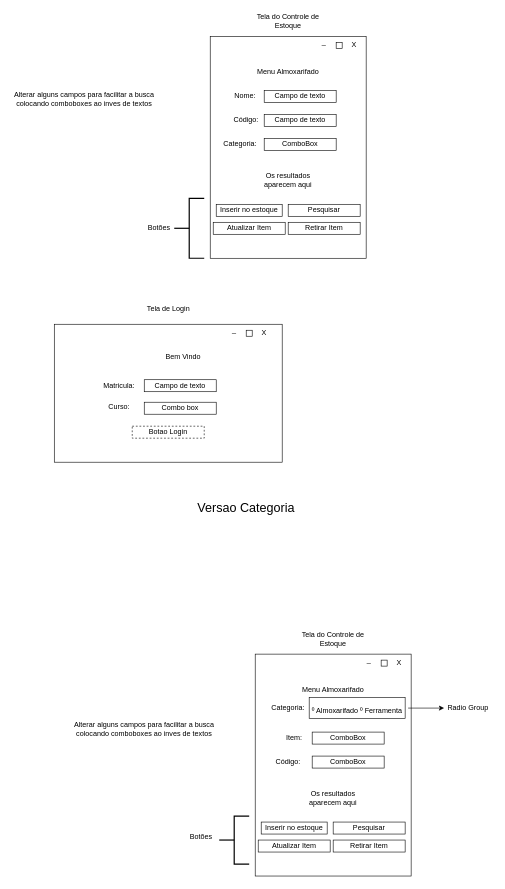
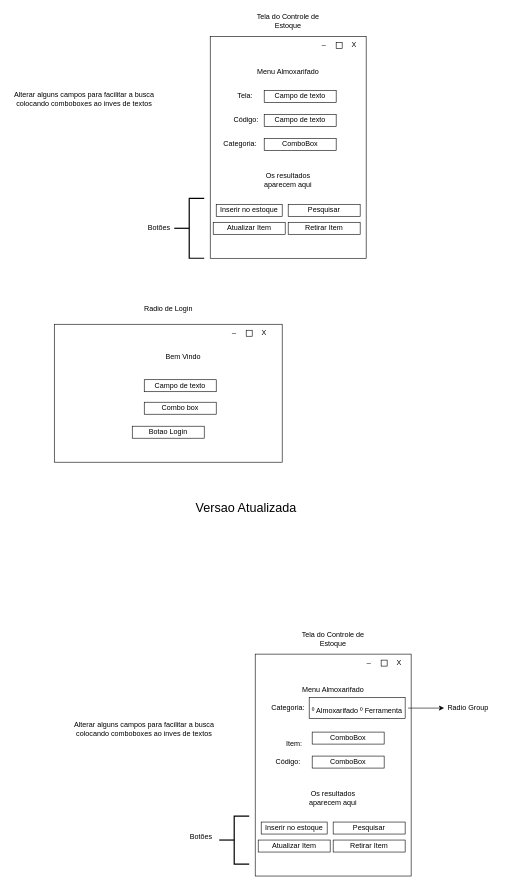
node "Nome:": label "Nome:" -> "Tela:"
node "Tela de Login": label "Tela de Login" -> "Radio de Login"
node "Matricula:": removed
node "Curso:": removed
node "Botao Login": style dashed -> solid
node "Versao Categoria": label "Versao Categoria" -> "Versao Atualizada"
node "Item:": moved (294, 738) -> (294, 744)
